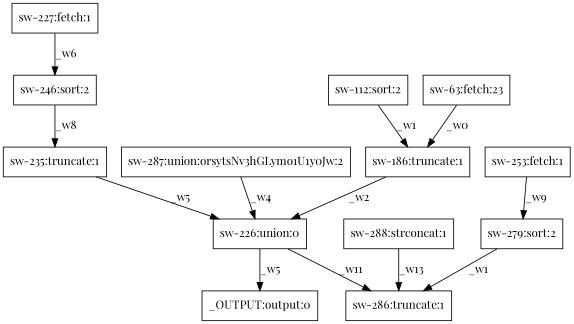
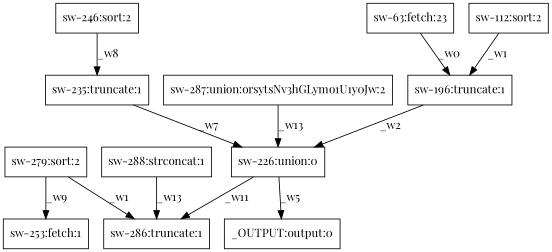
node "sw-227:fetch:1": removed
node "sw-186:truncate:1": label "sw-186:truncate:1" -> "sw-196:truncate:1"
edge "sw-253:fetch:1" -> "sw-279:sort:2": reversed
edge "sw-235:truncate:1" -> "sw-226:union:0": label "_w5" -> "_w7"
edge "sw-287:union:orsytsNv3hGLymo1U1y0Jw:2" -> "sw-226:union:0": label "_w4" -> "_w13"
